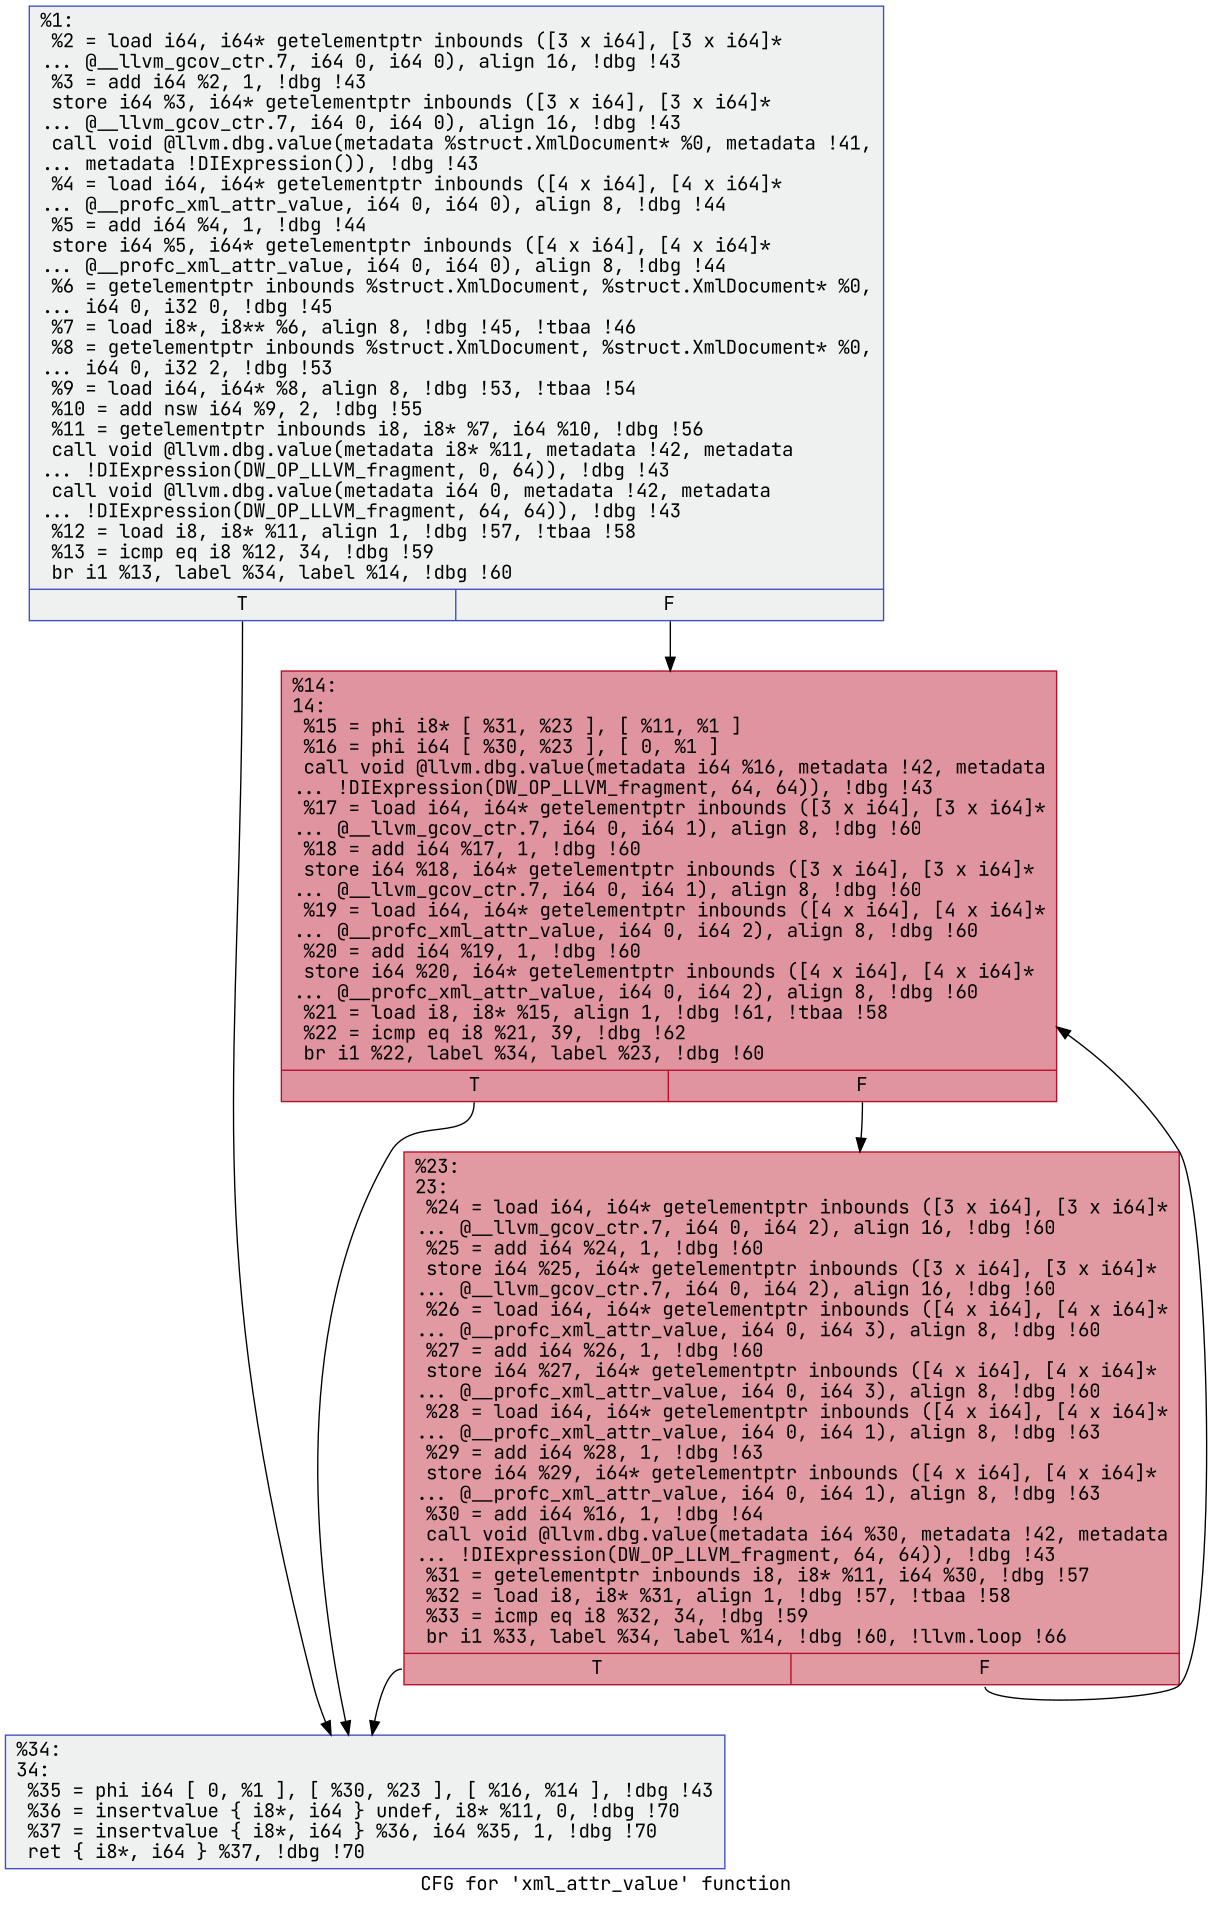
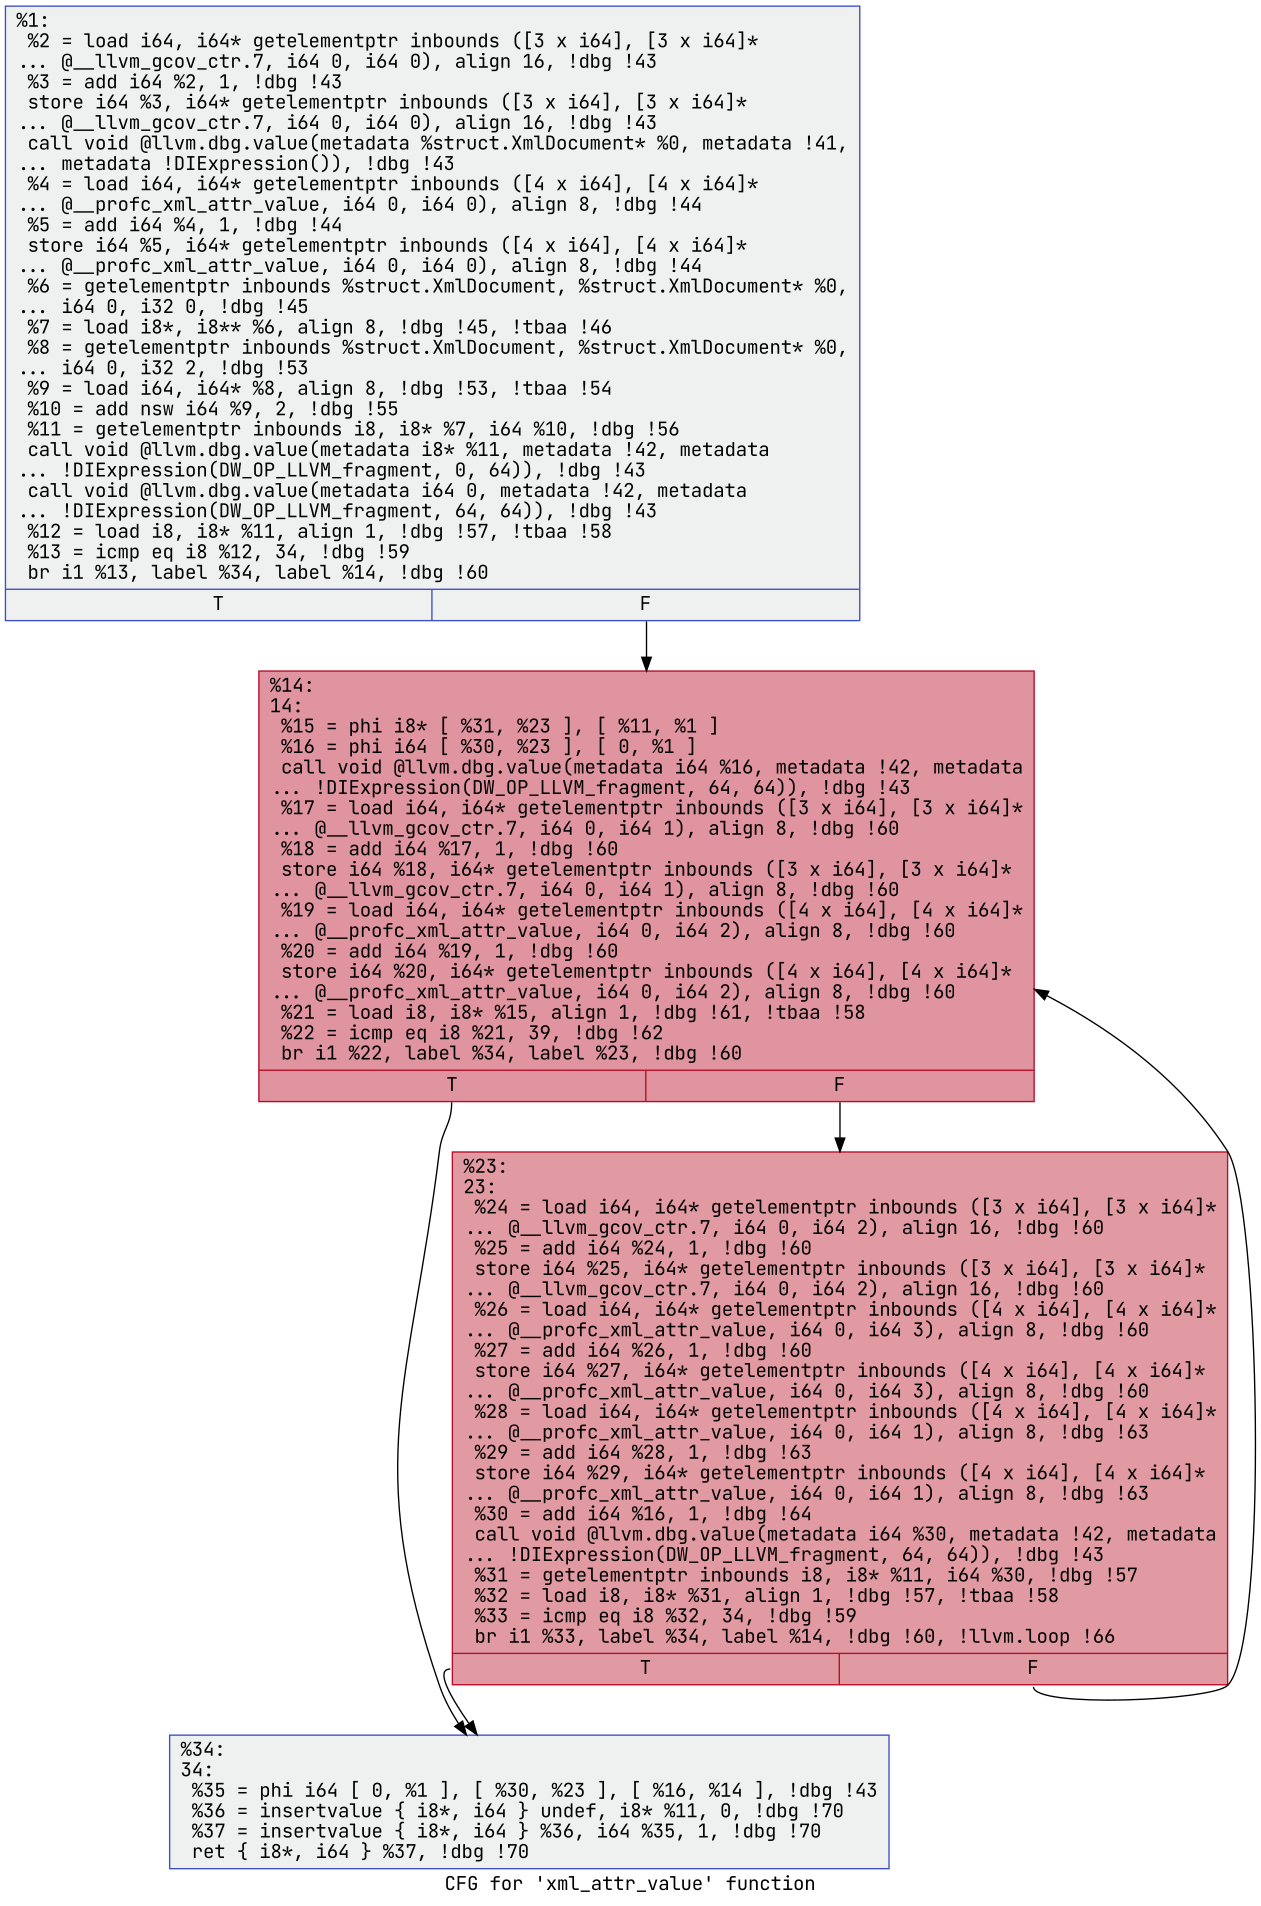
edge "%1:" -> "%34:": removed
